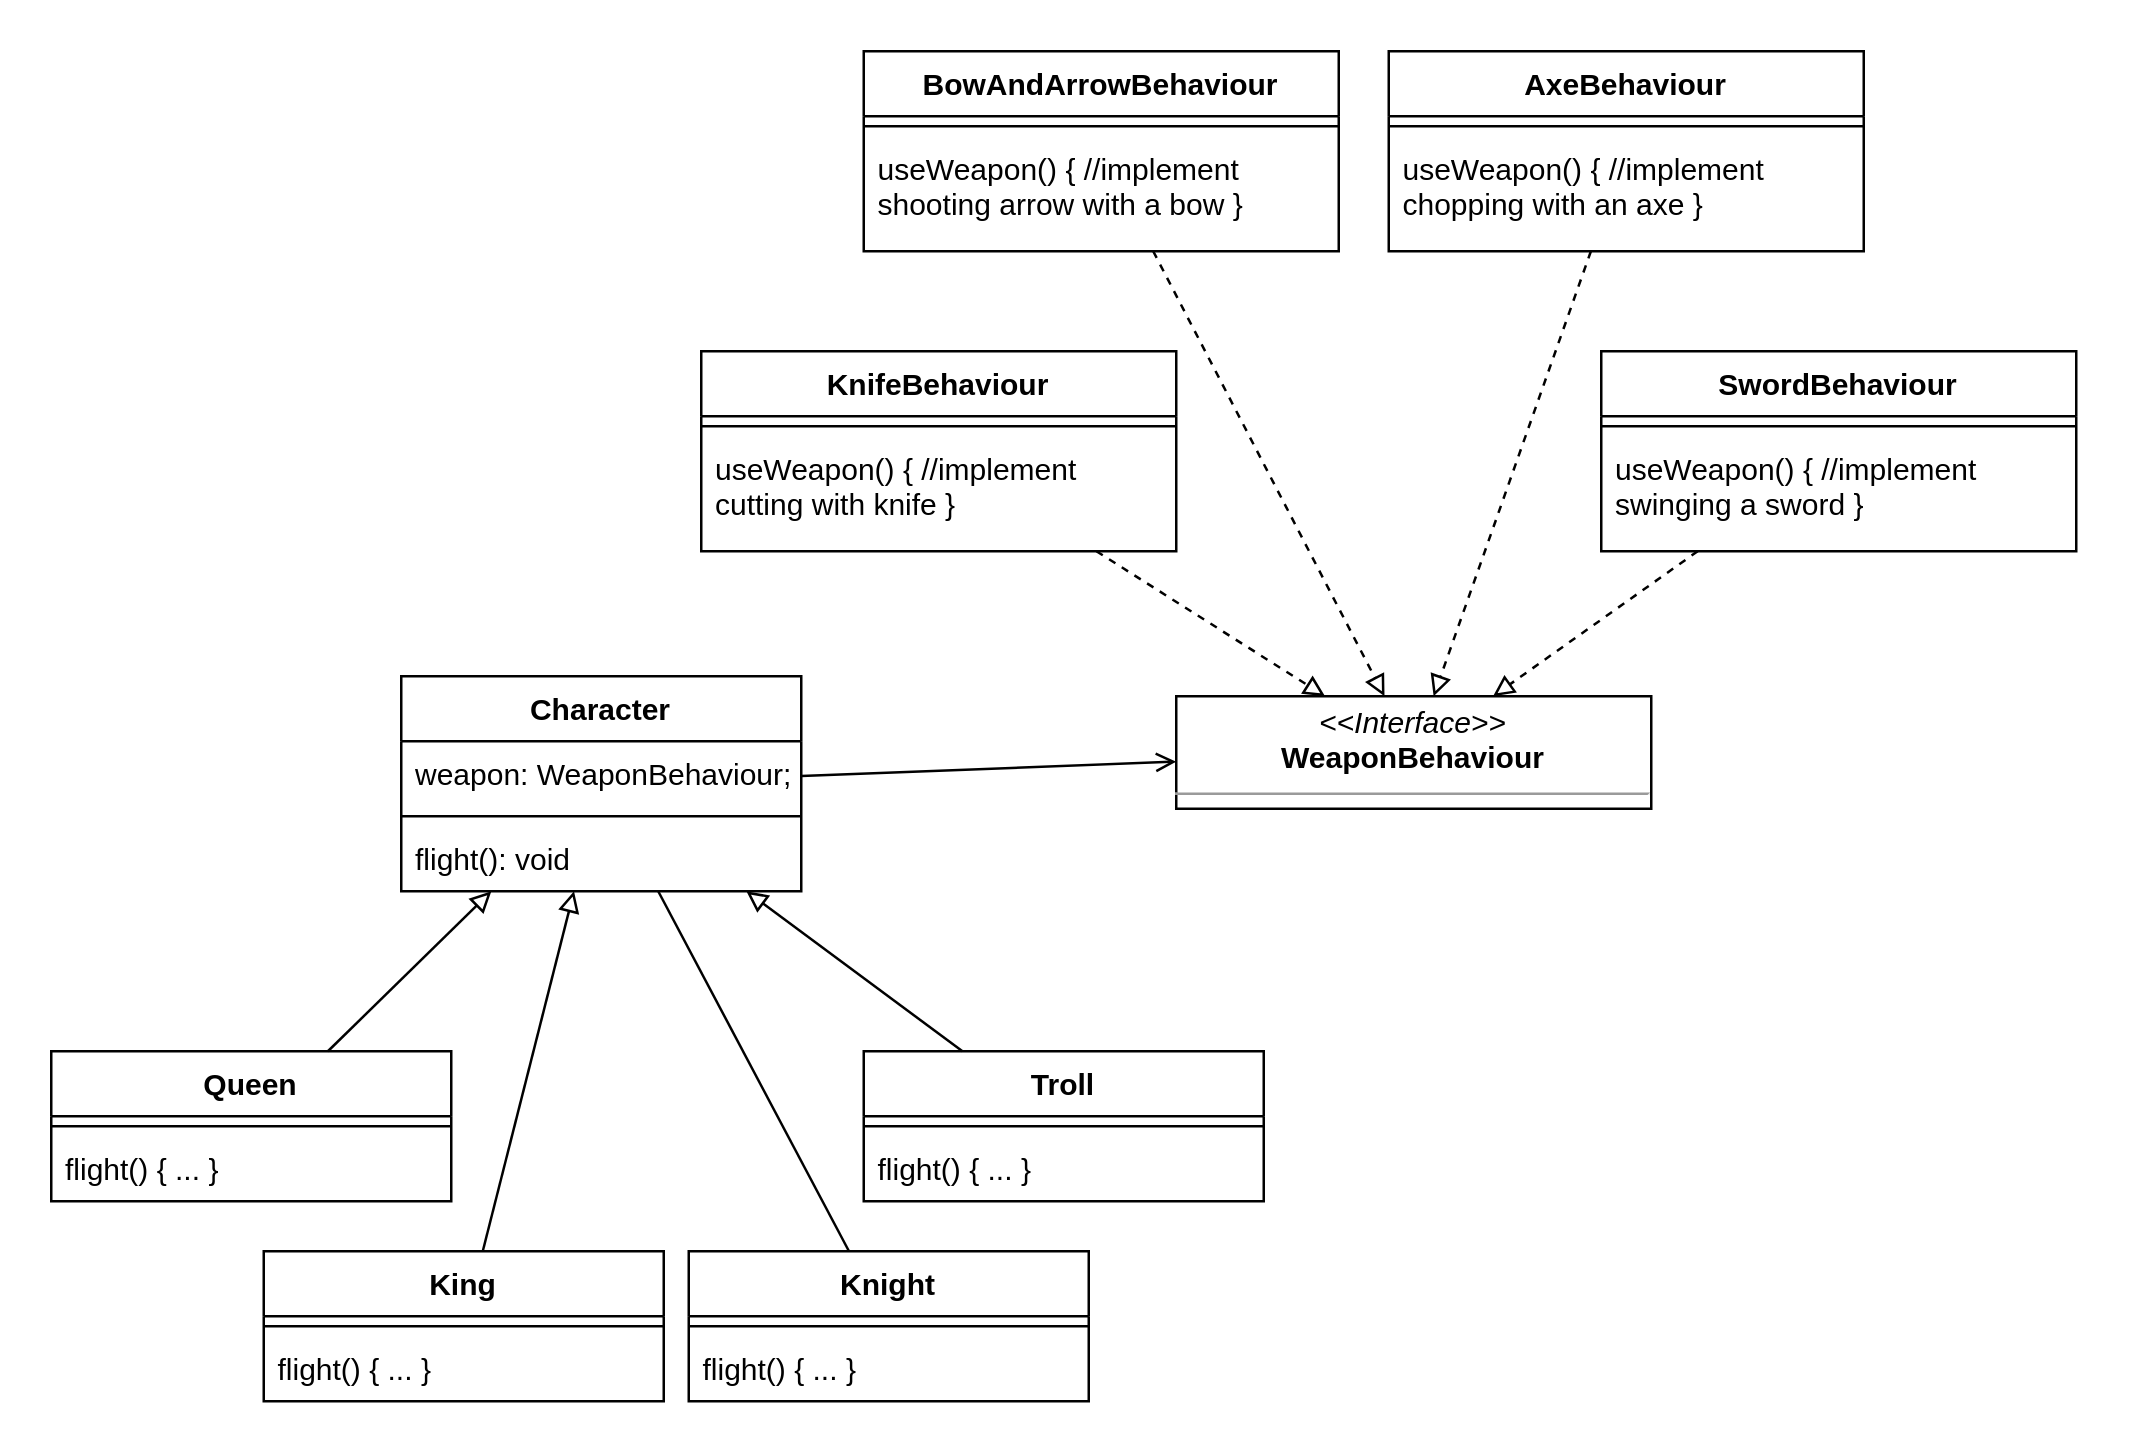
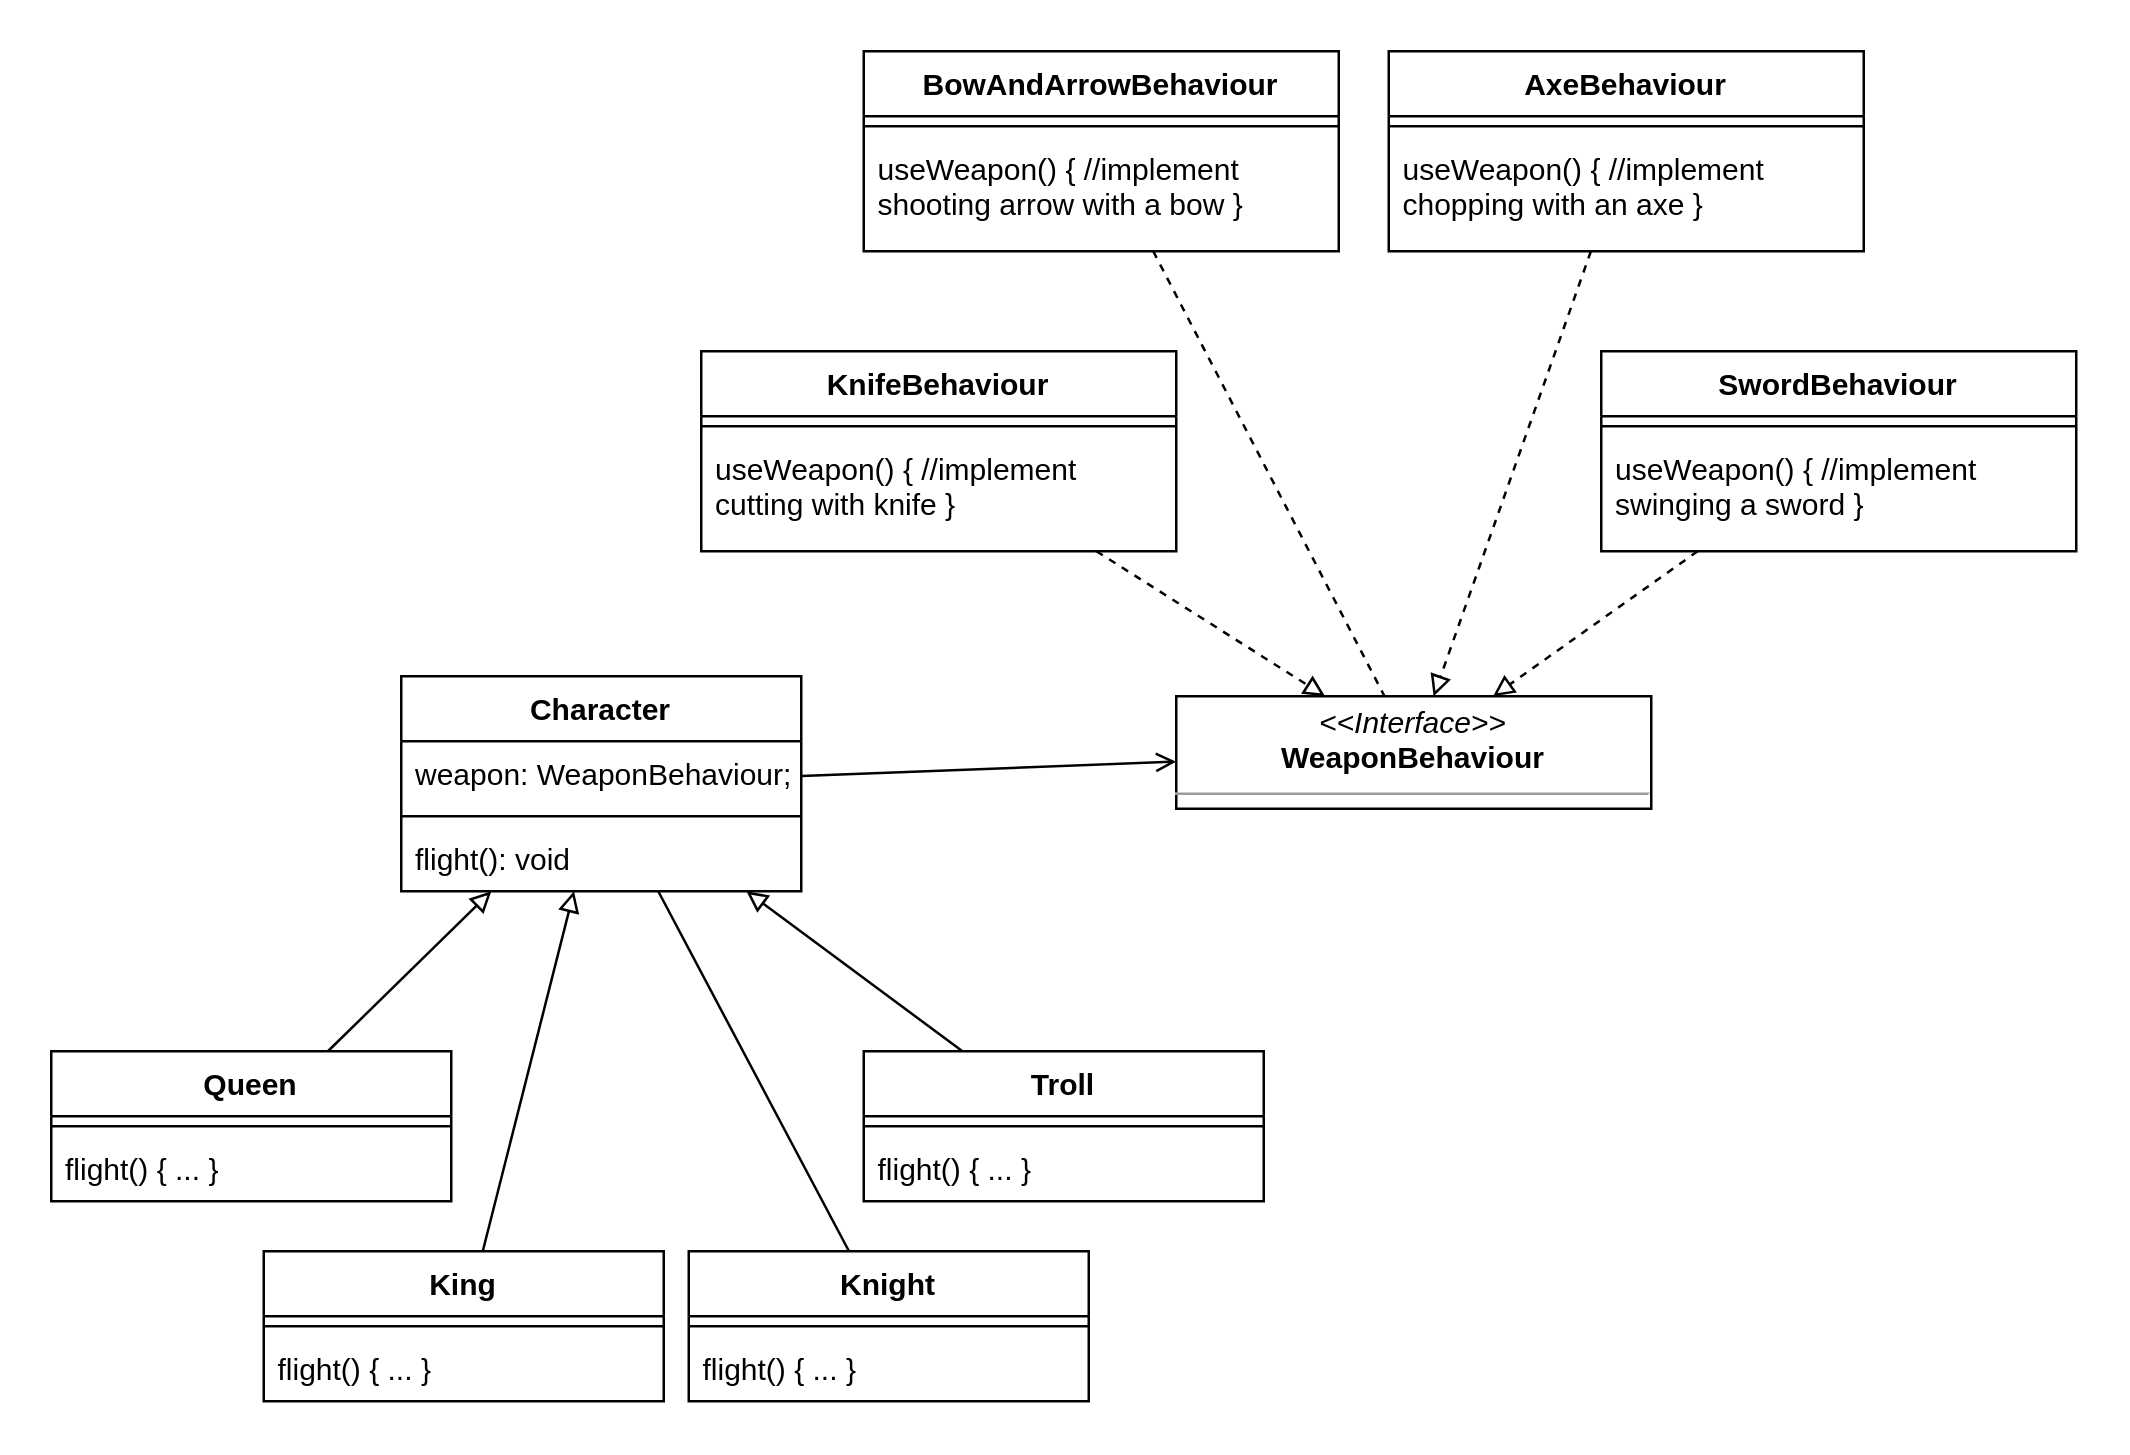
edge "BowAndArrowBehaviour" -> "<<Interface>> WeaponBehaviour useWeapon(): void": arrowhead block -> none
